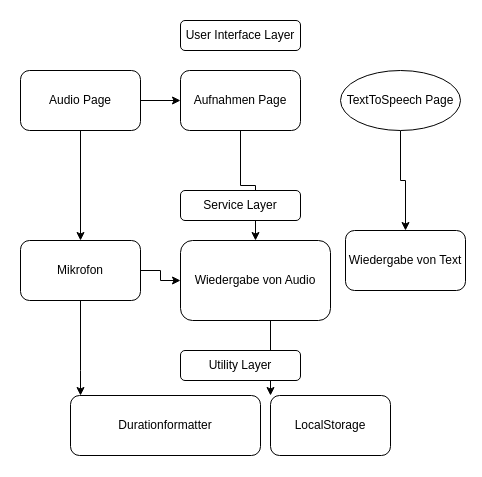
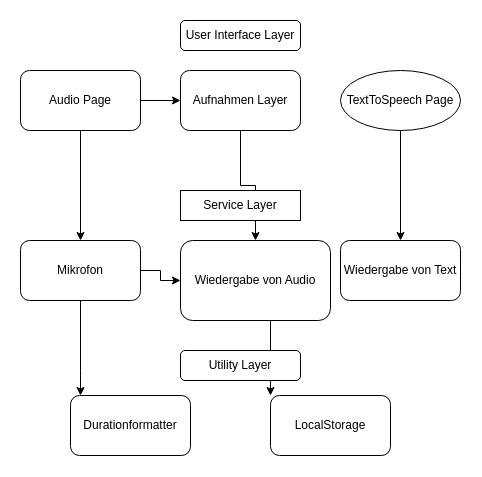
node "Aufnahmen Page": label "Aufnahmen Page" -> "Aufnahmen Layer"
node "Service Layer": shape rounded rectangle -> rectangle
node "Wiedergabe von Text": moved (406, 261) -> (401, 271)
node "Durationformatter": size 190x60 -> 120x60
